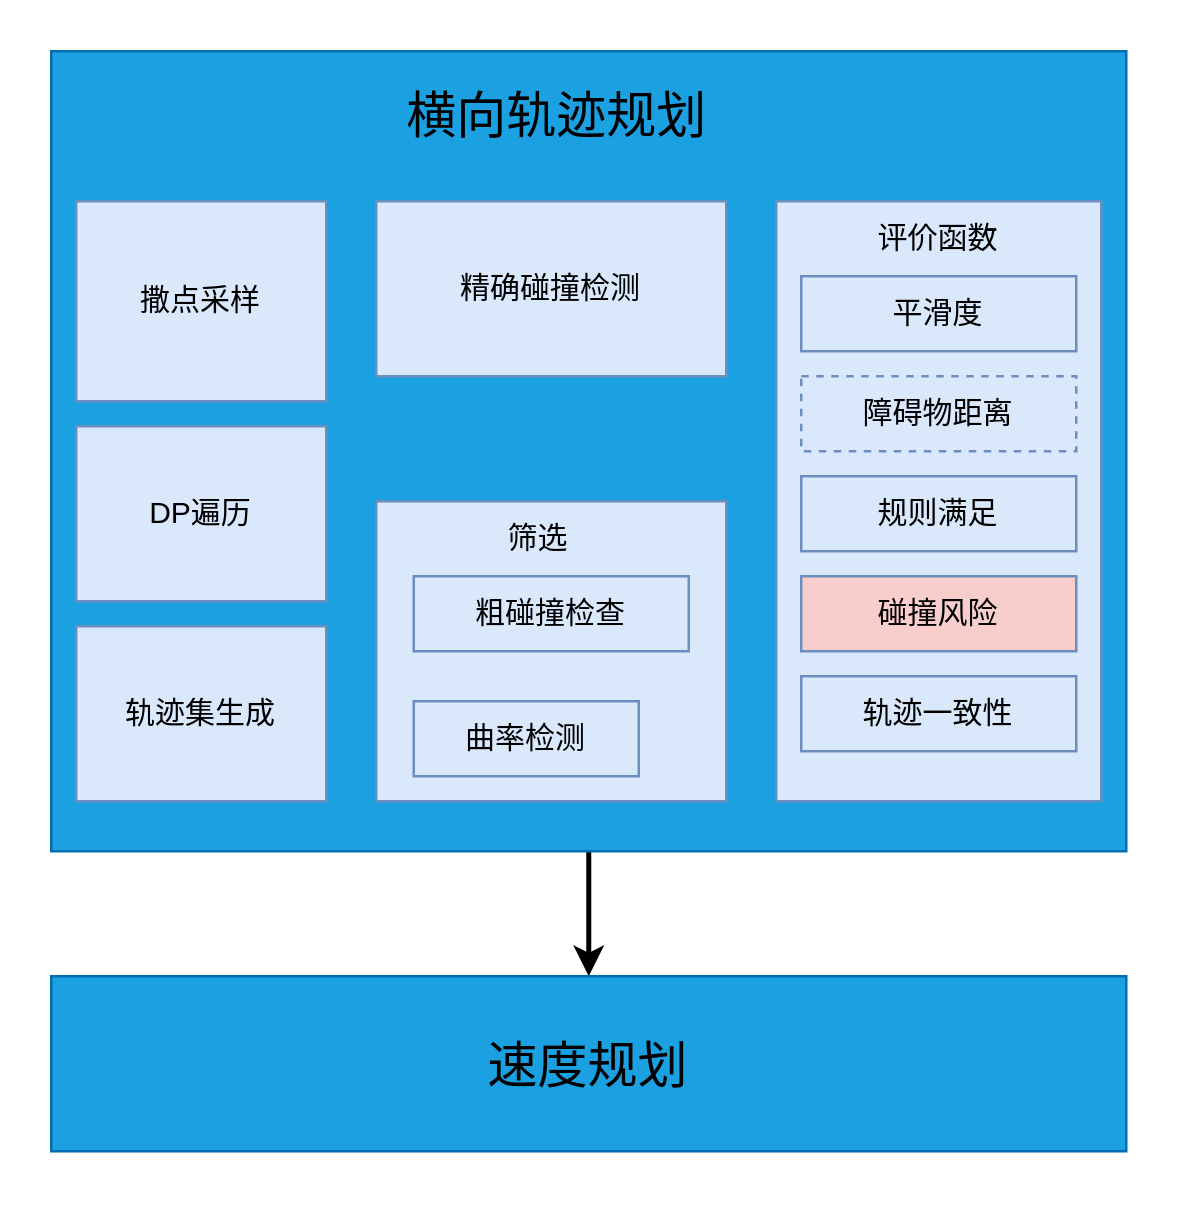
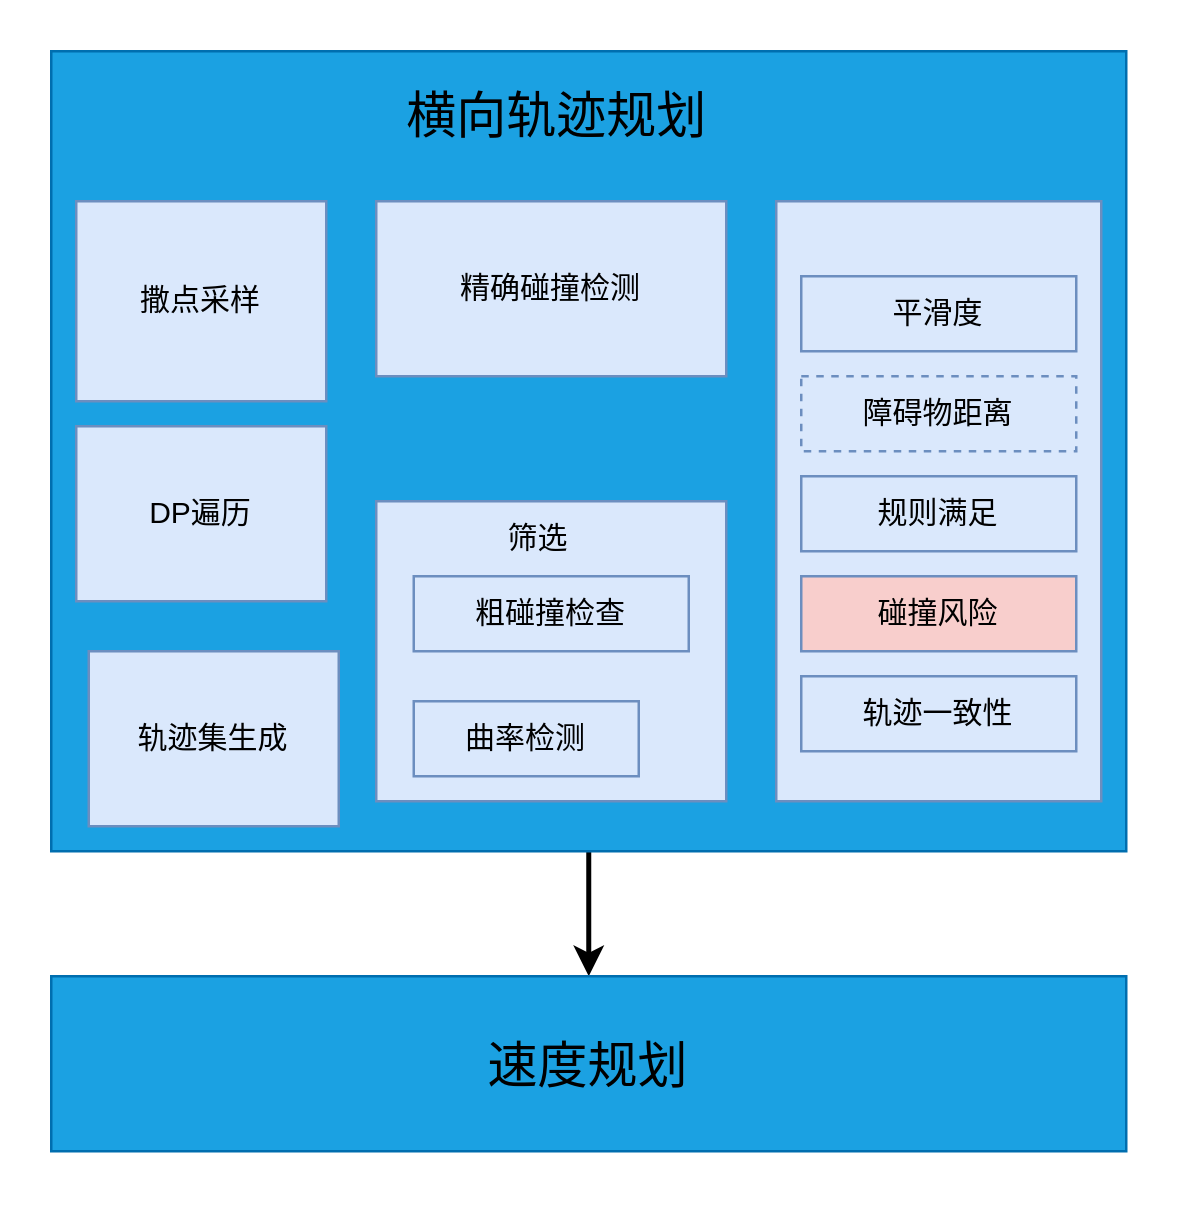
node "评价函数": removed
node "轨迹集生成": moved (201, 714) -> (214, 739)
